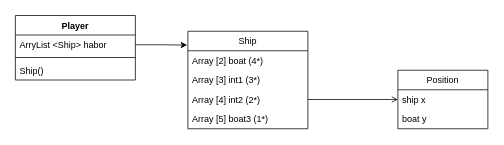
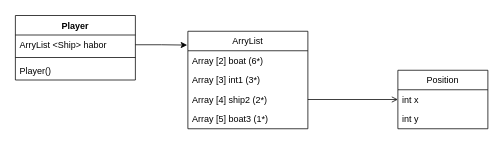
node "Ship": label "Ship" -> "ArryList"
node "Array [2] boat (4*)": label "Array [2] boat (4*)" -> "Array [2] boat (6*)"
node "Ship()": label "Ship()" -> "Player()"
node "Array [4] int2 (2*)": label "Array [4] int2 (2*)" -> "Array [4] ship2 (2*)"
node "ship x": label "ship x" -> "int x"
node "boat y": label "boat y" -> "int y"
